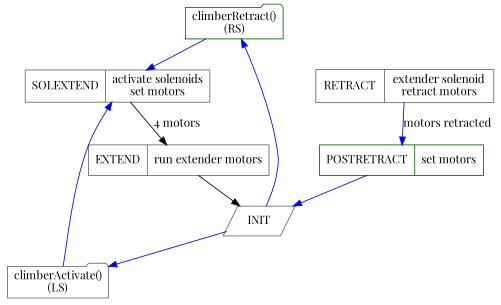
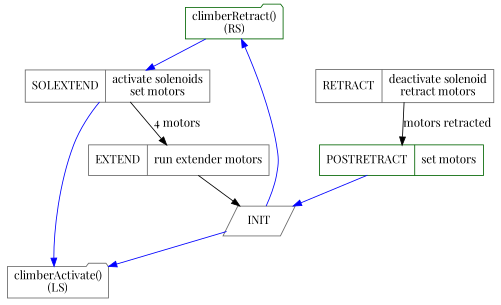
node "RETRACT": text "extender solenoid" -> "deactivate solenoid"
edge "RETRACT" -> "POSTRETRACT": color blue -> black
edge "climberActivate() (LS)" -> "SOLEXTEND": reversed
